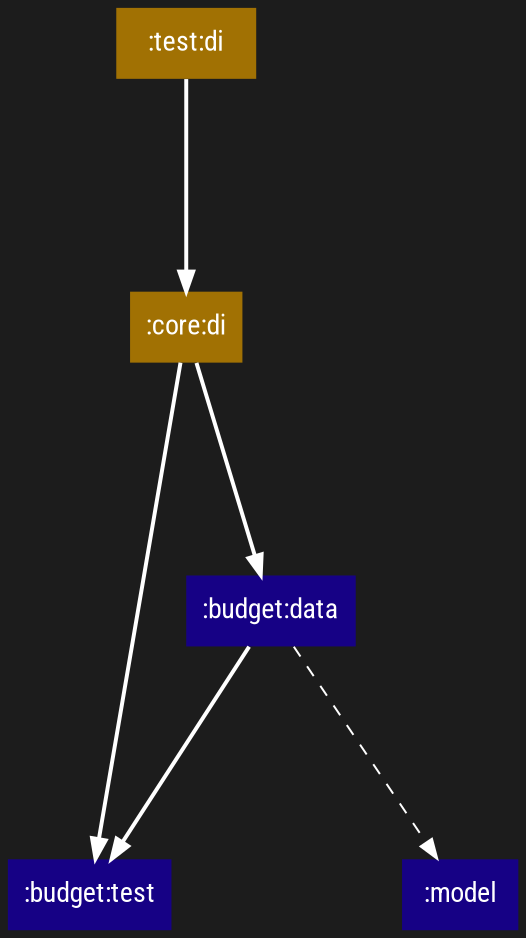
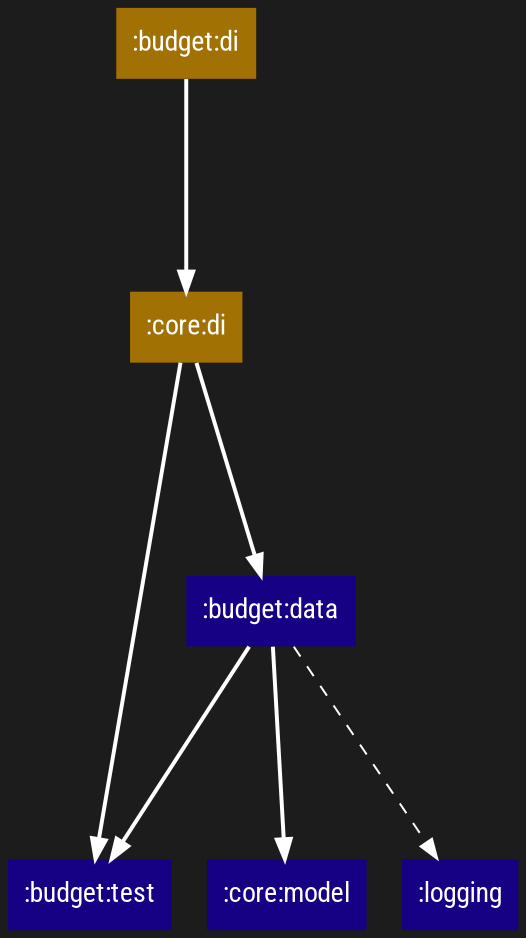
node ":test:di": label ":test:di" -> ":budget:di"
node ":core:model": added
node ":model": label ":model" -> ":logging"
